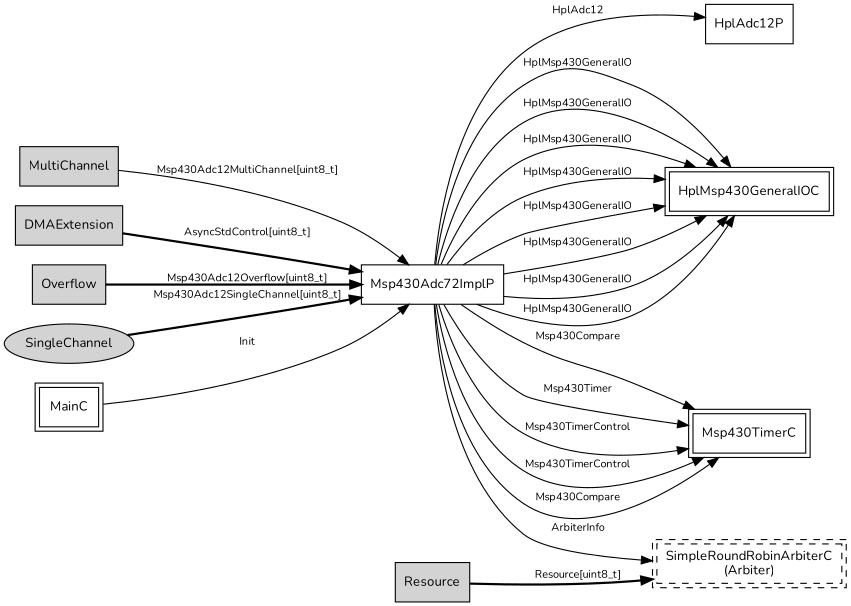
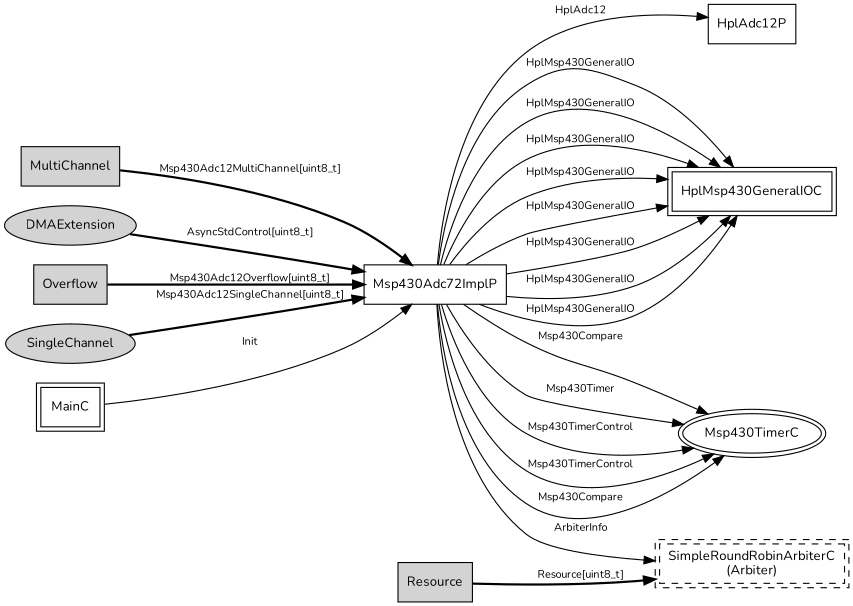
edge "MultiChannel" -> "Msp430Adc72ImplP": style solid -> bold
node "DMAExtension": shape box -> ellipse
node "Msp430TimerC": shape box -> ellipse
